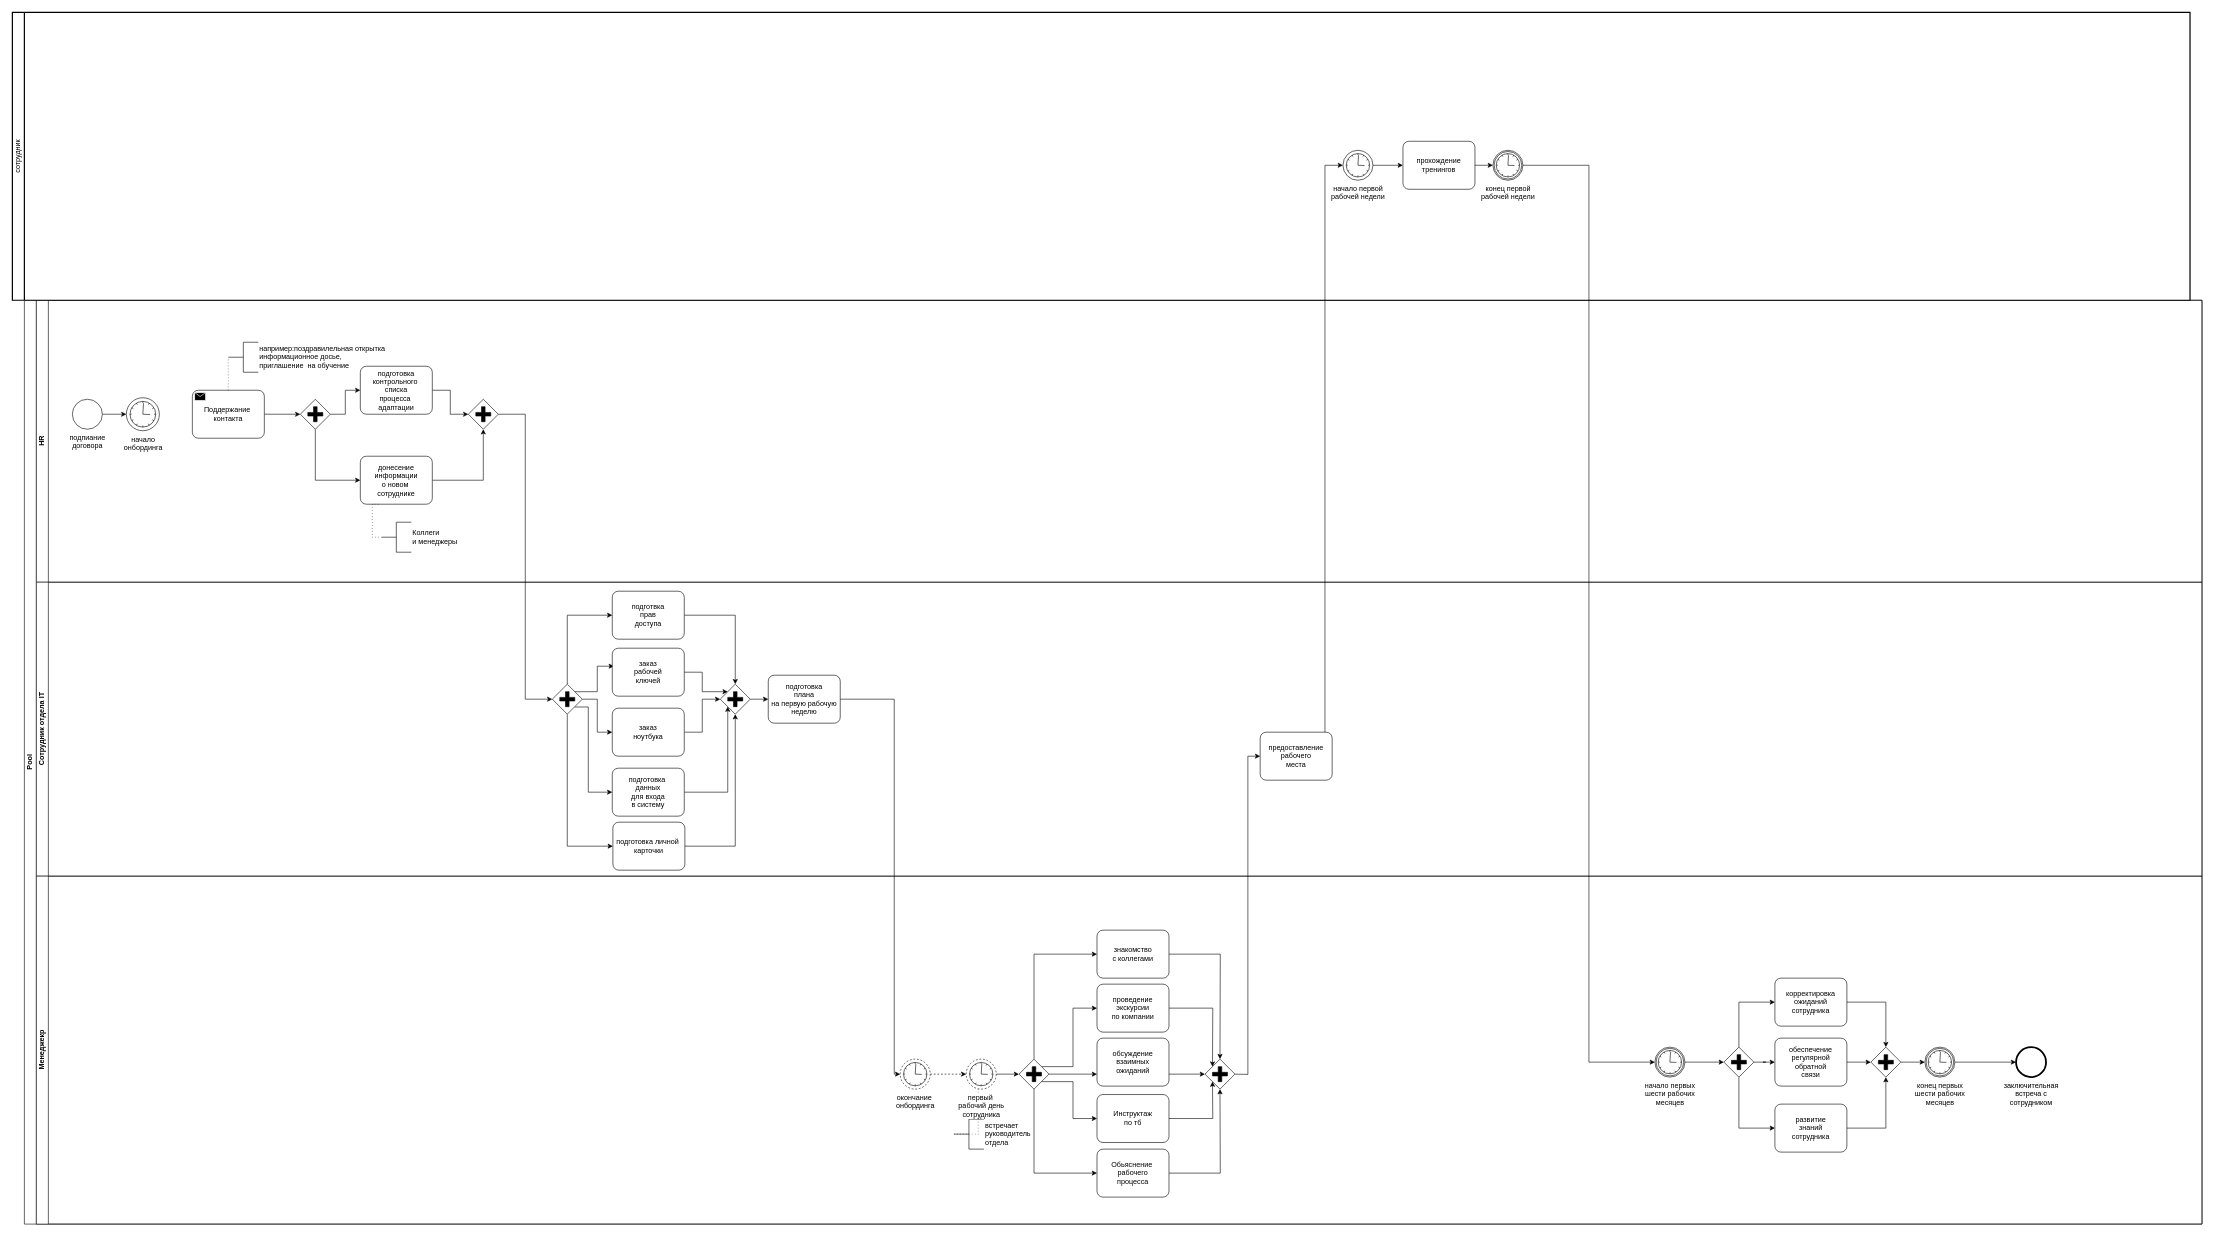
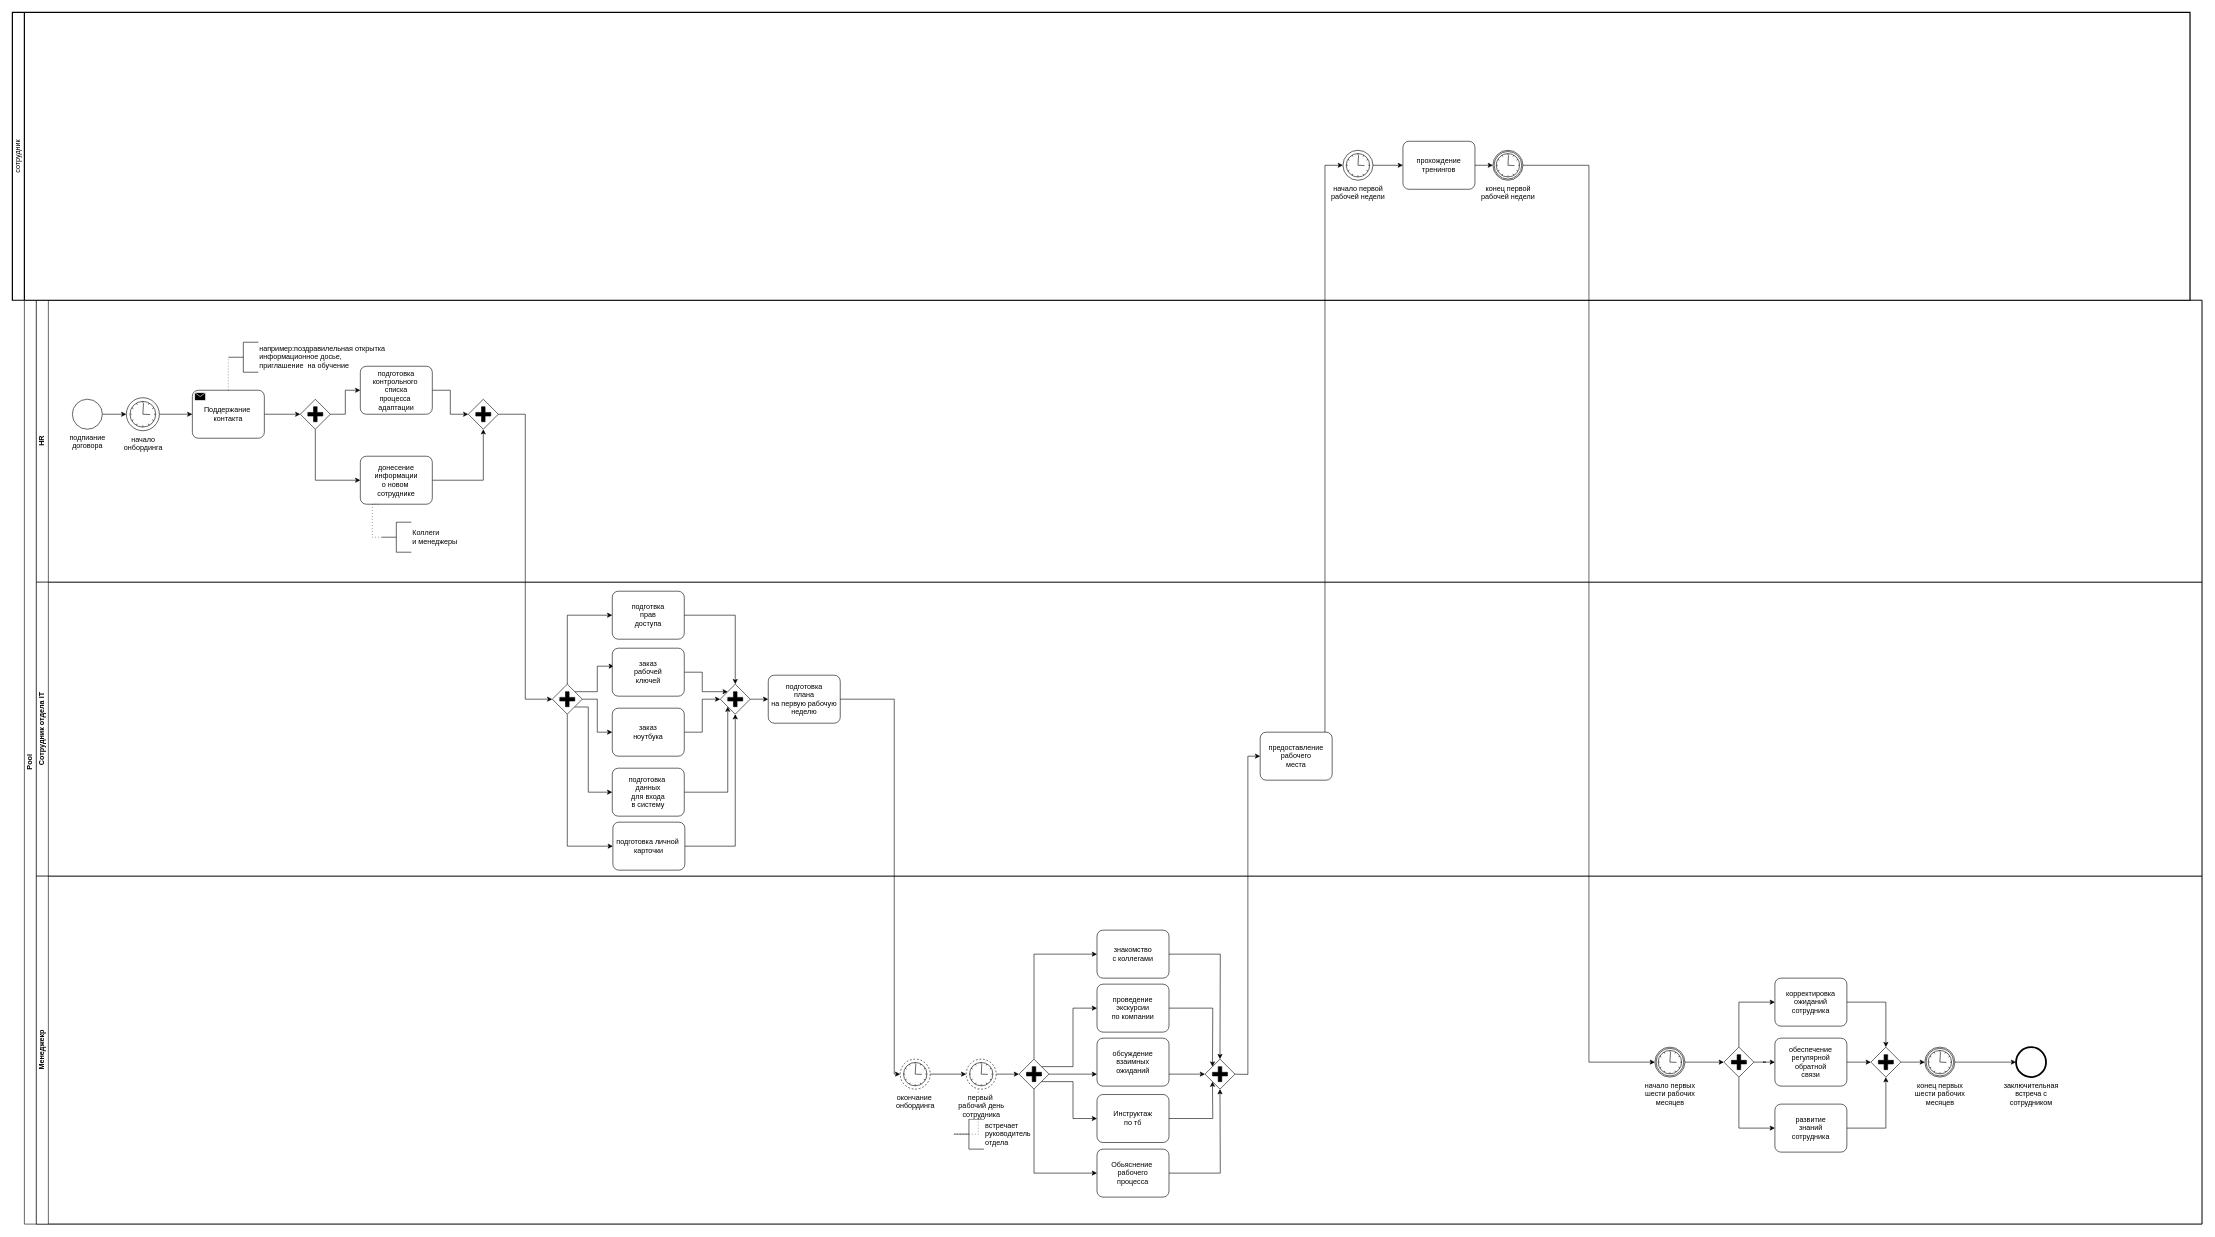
edge "начало онбординга" -> "Поддержание контакта": added
edge "окончание онбординга" -> "первый рабочий день сотрудника": style dashed -> solid
